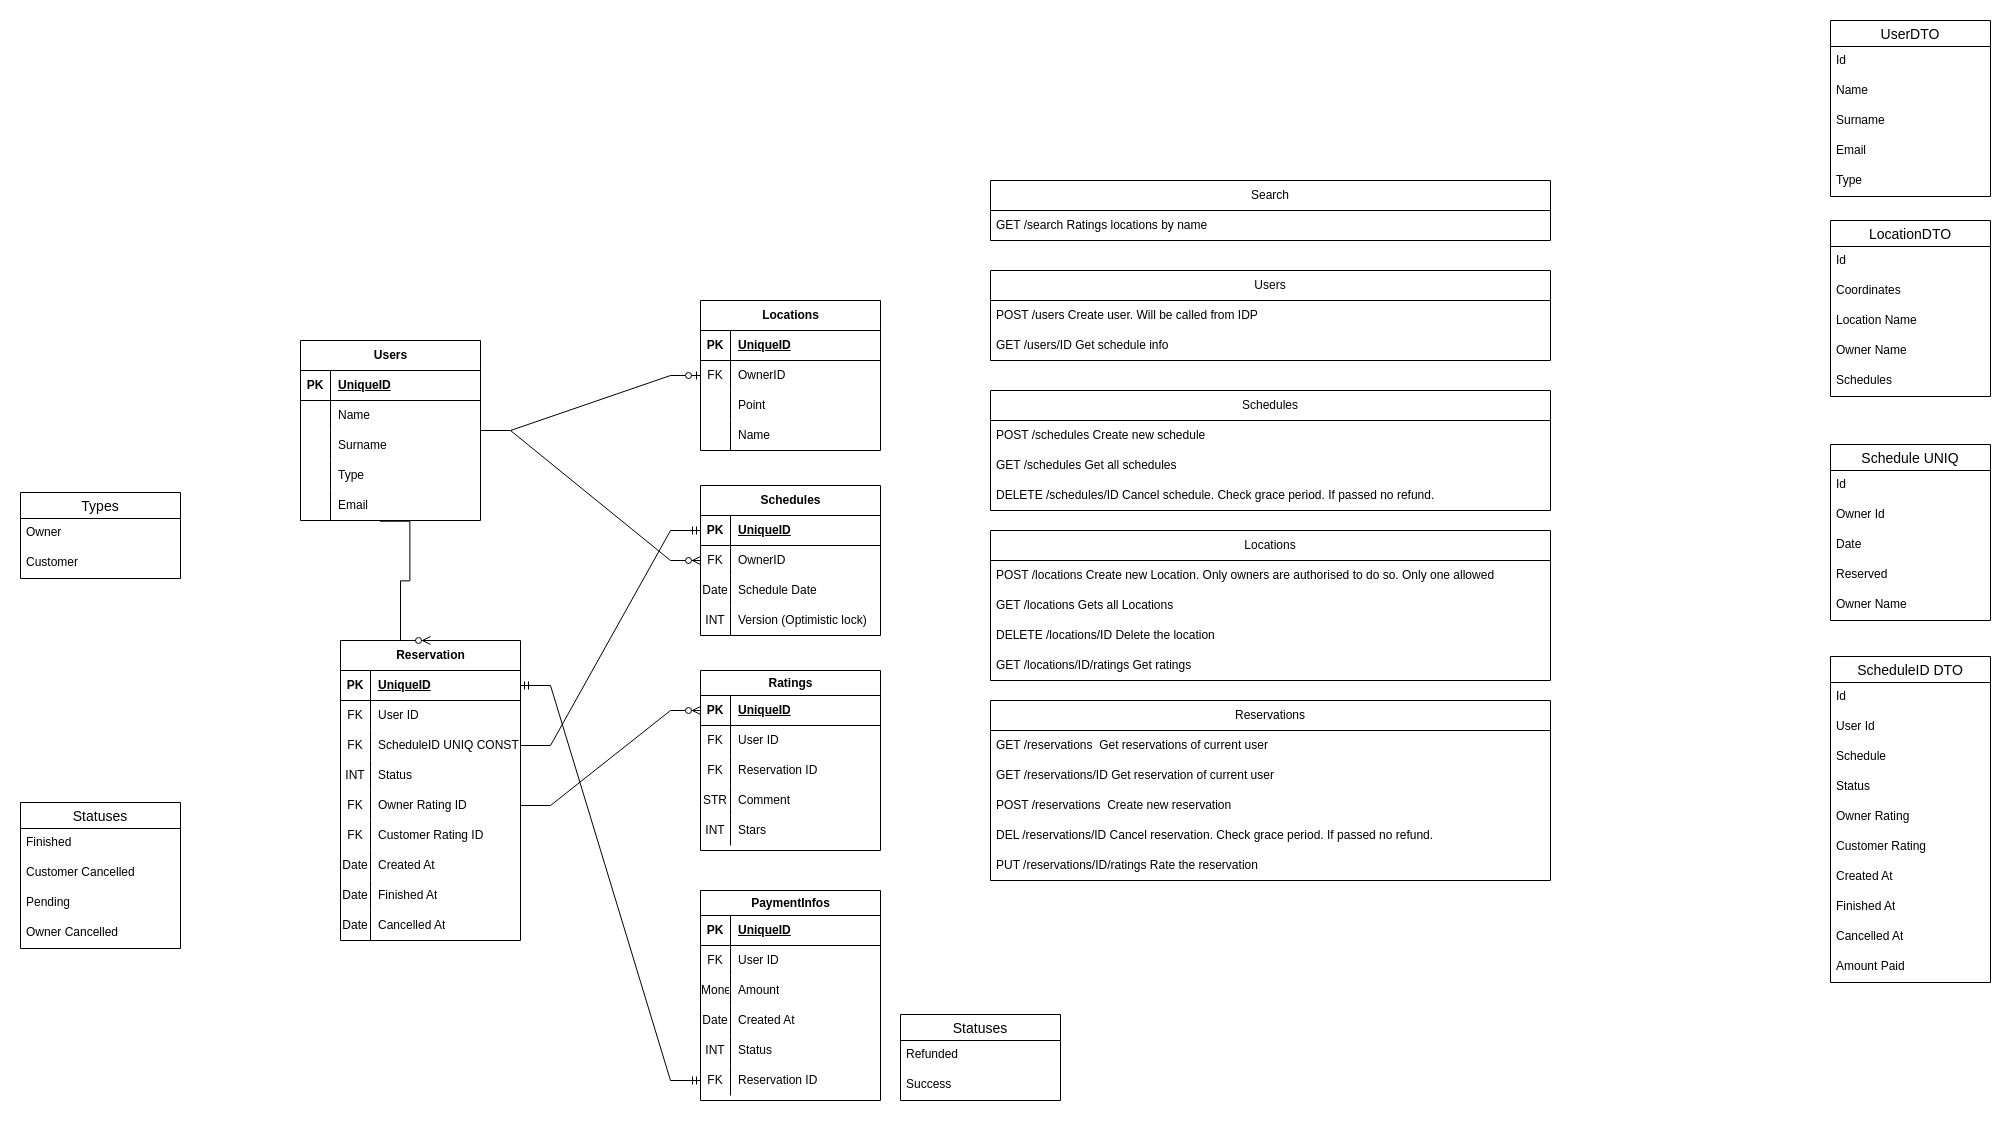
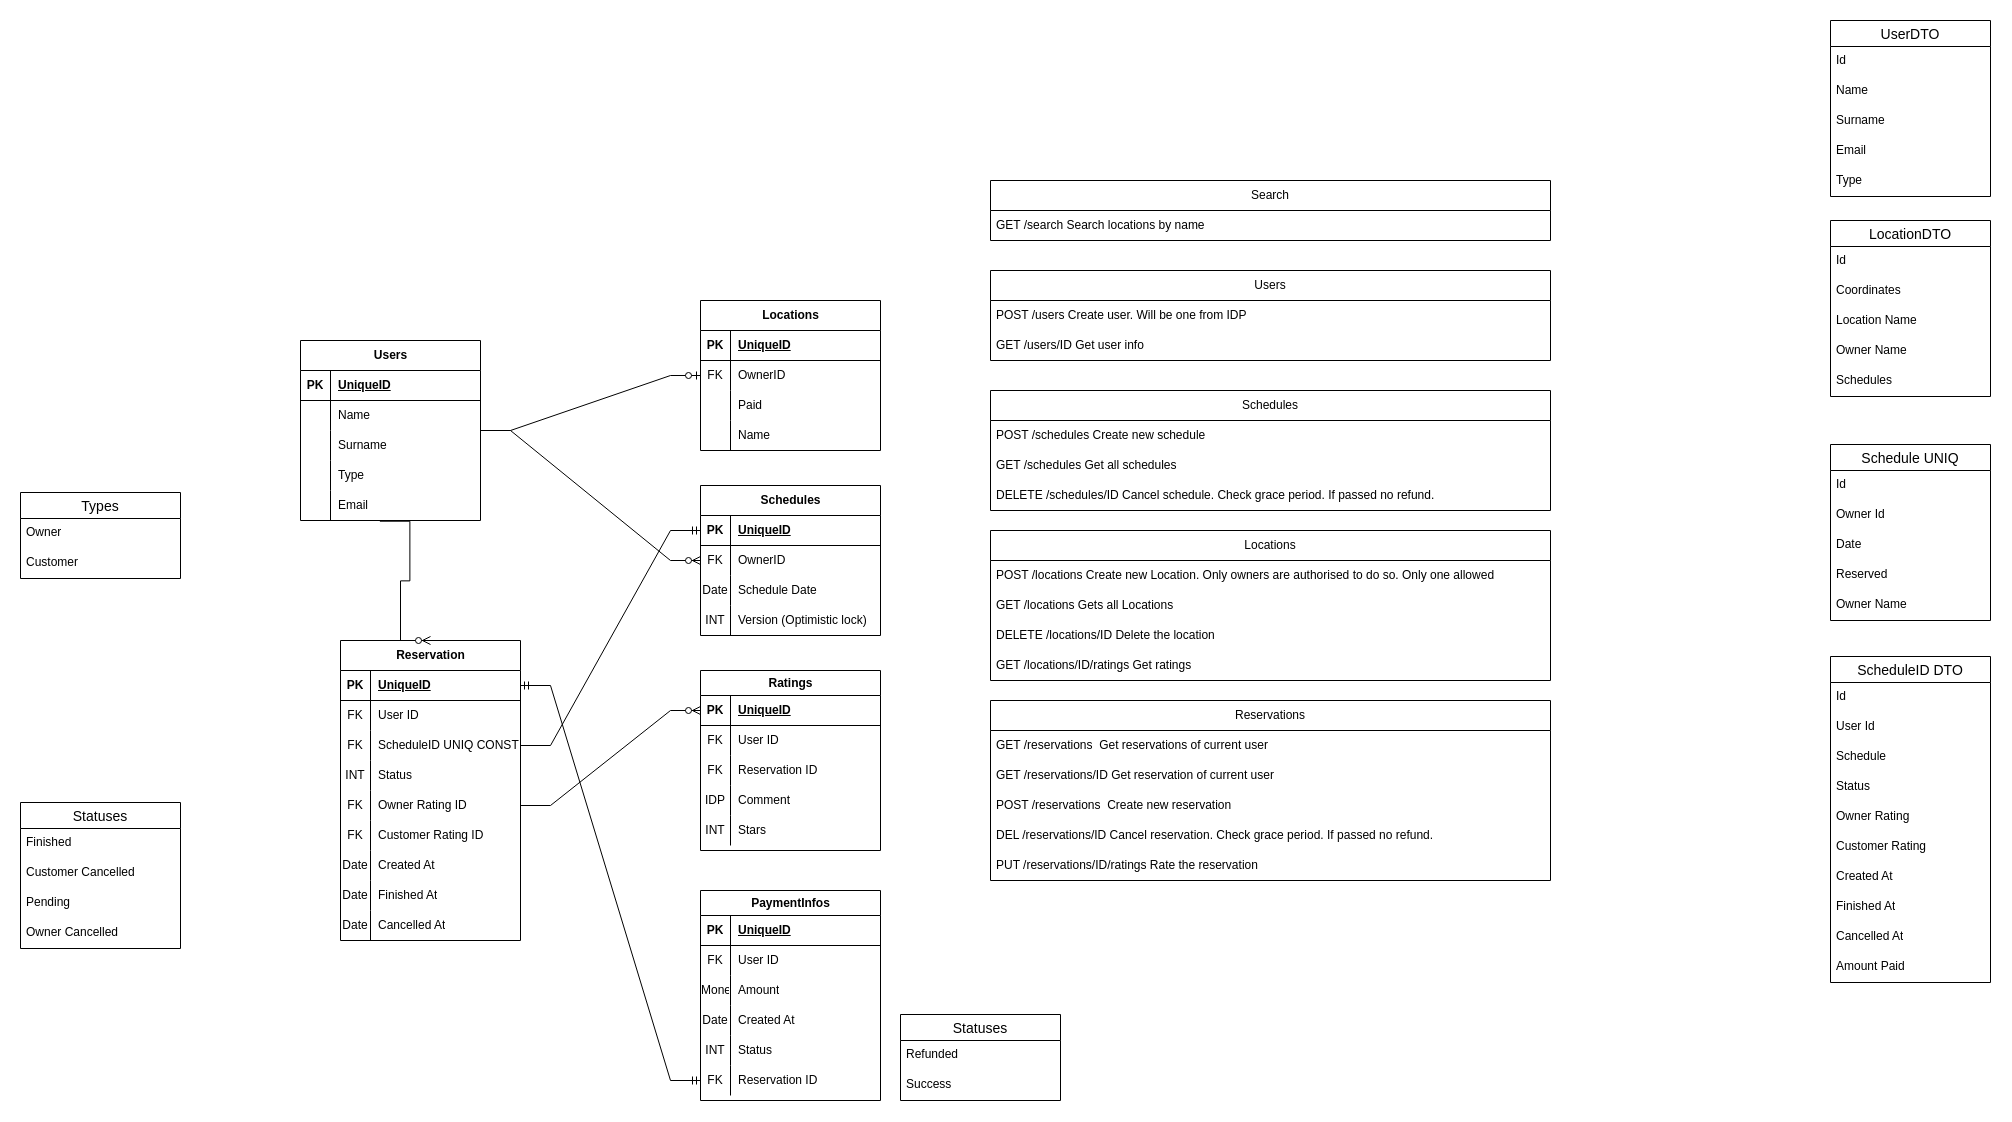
node "GET /search Ratings locations by name": label "GET /search Ratings locations by name" -> "GET /search Search locations by name"
node "POST /users Create user. Will be called from IDP": label "POST /users Create user. Will be called from IDP" -> "POST /users Create user. Will be one from IDP"
node "GET /users/ID Get schedule info": label "GET /users/ID Get schedule info" -> "GET /users/ID Get user info"
node "Point": label "Point" -> "Paid"
node "STR": label "STR" -> "IDP"
